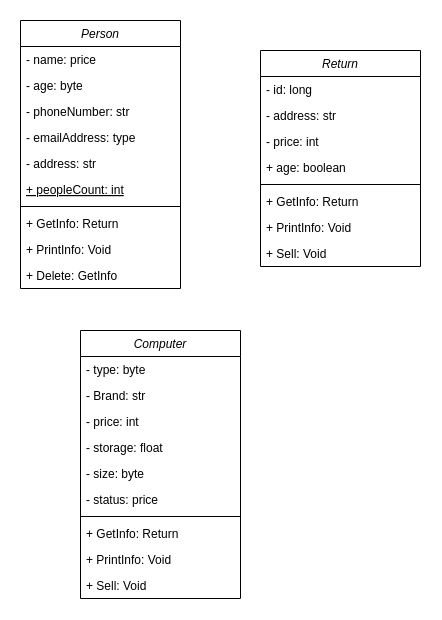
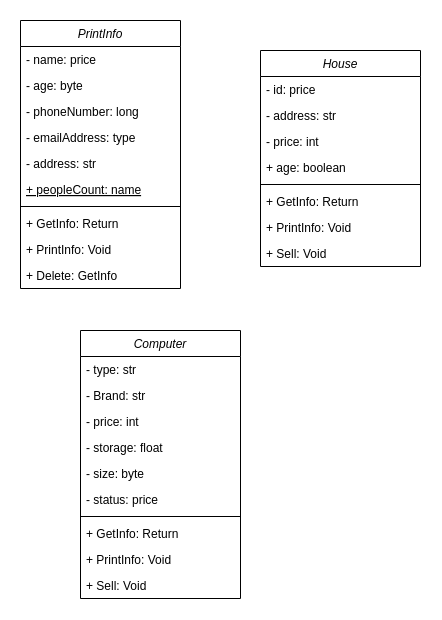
node "Person": label "Person" -> "PrintInfo"
node "Return": label "Return" -> "House"
node "- id: long": label "- id: long" -> "- id: price"
node "- phoneNumber: str": label "- phoneNumber: str" -> "- phoneNumber: long"
node "+ peopleCount: int": label "+ peopleCount: int" -> "+ peopleCount: name"
node "- type: byte": label "- type: byte" -> "- type: str"
